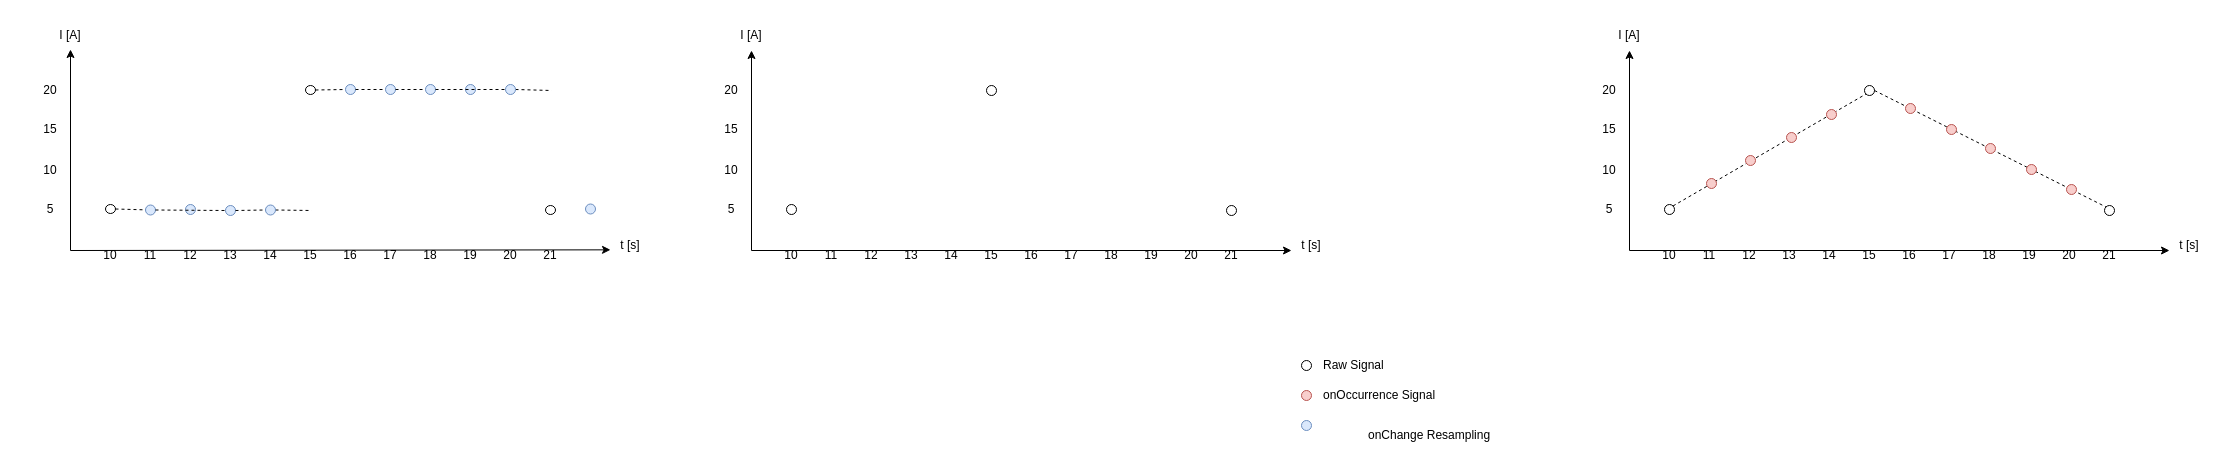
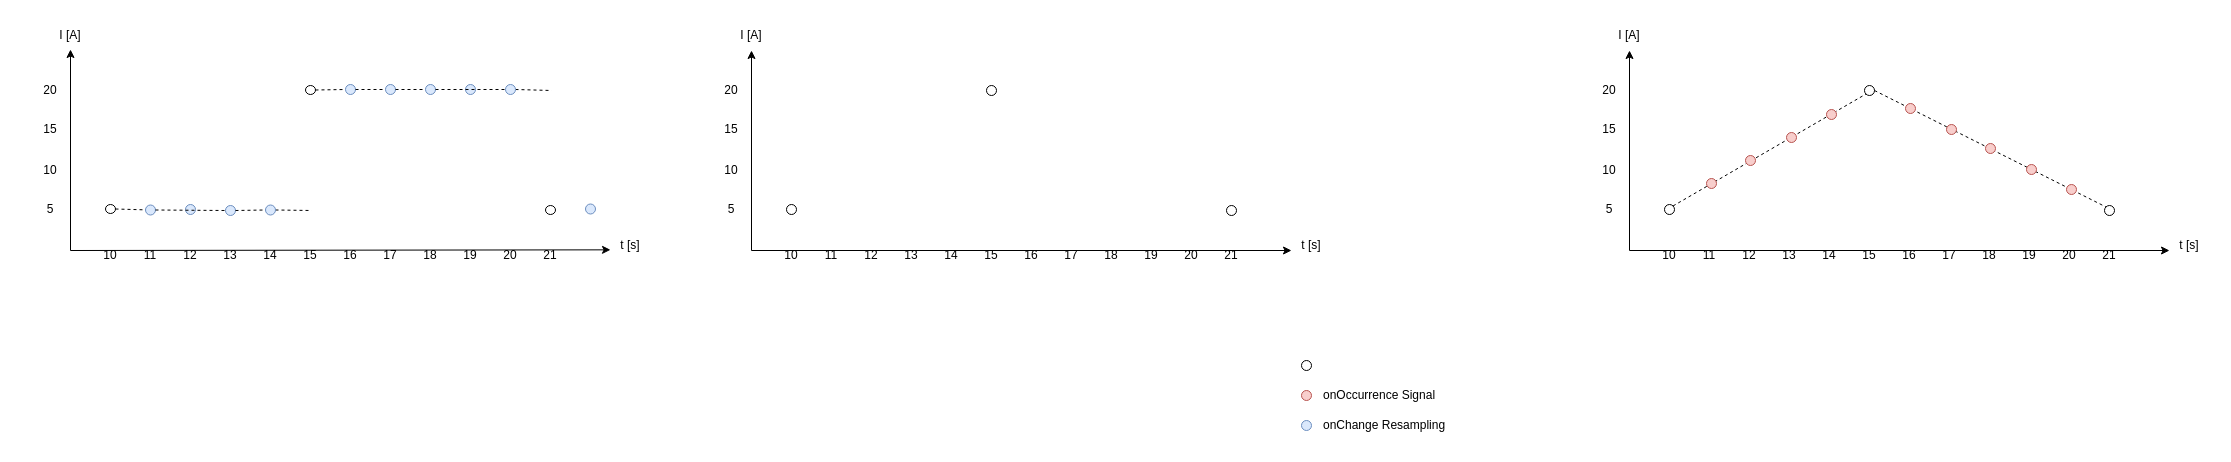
node "Raw Signal": removed
node "onChange Resampling": moved (1442, 436) -> (1397, 426)
